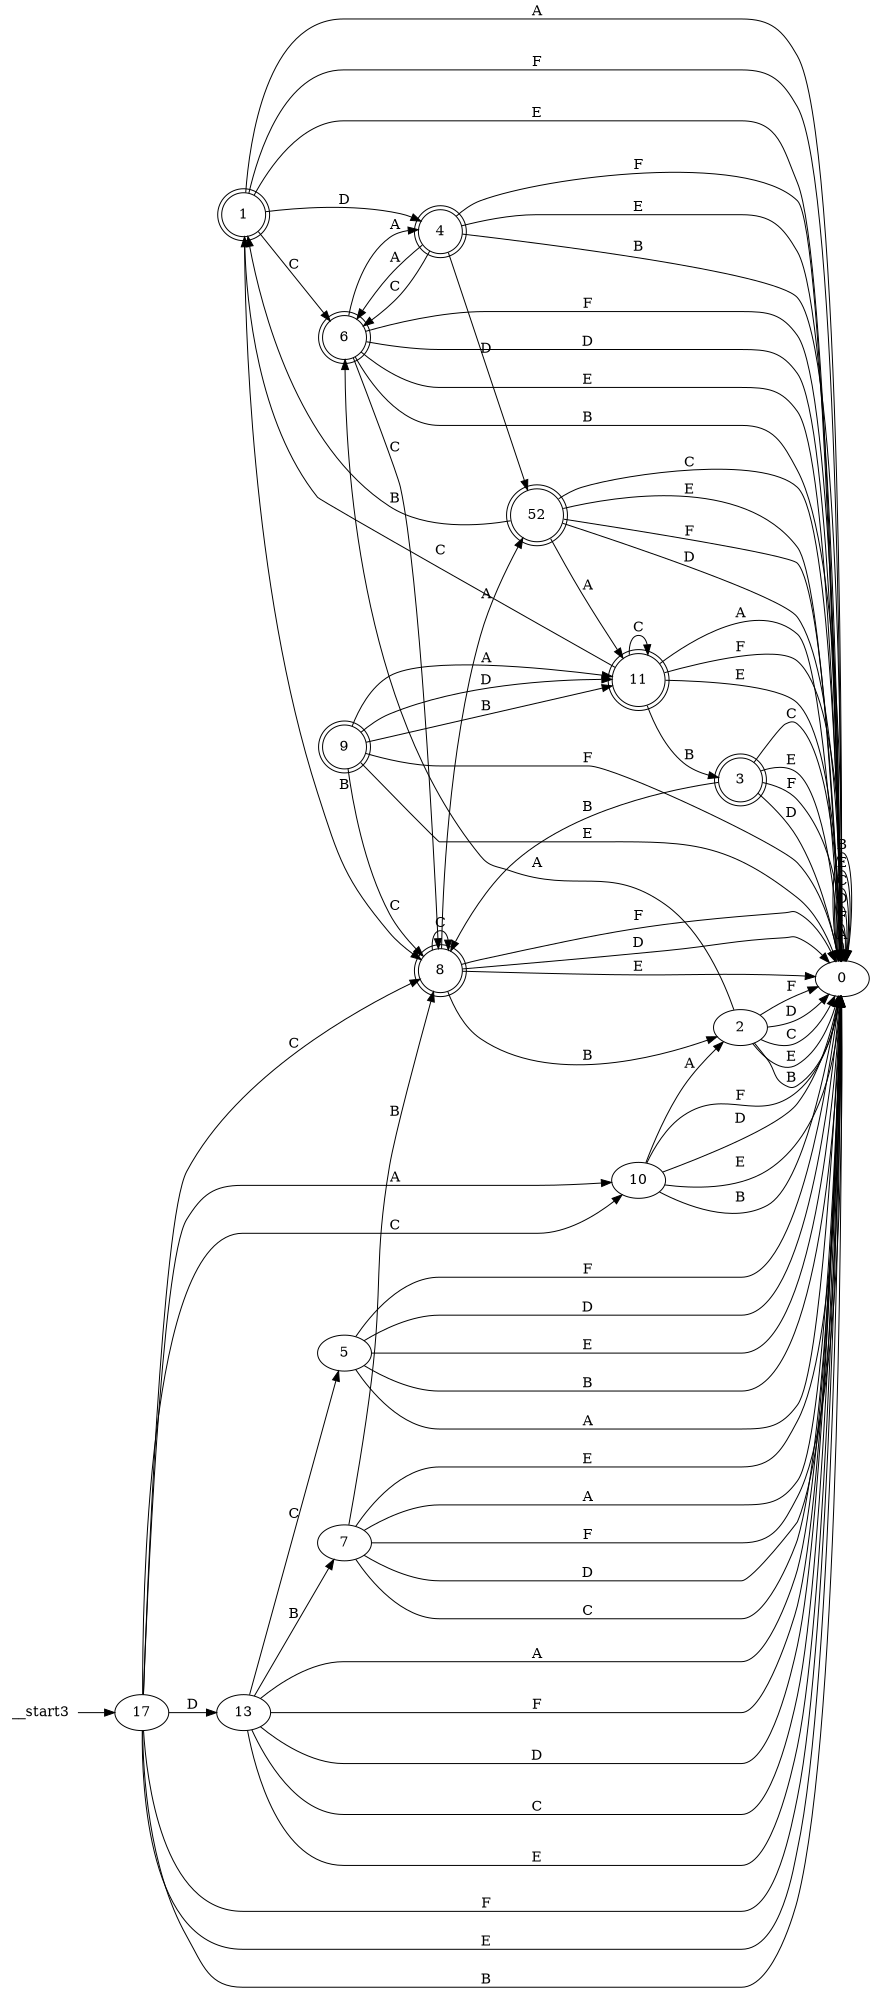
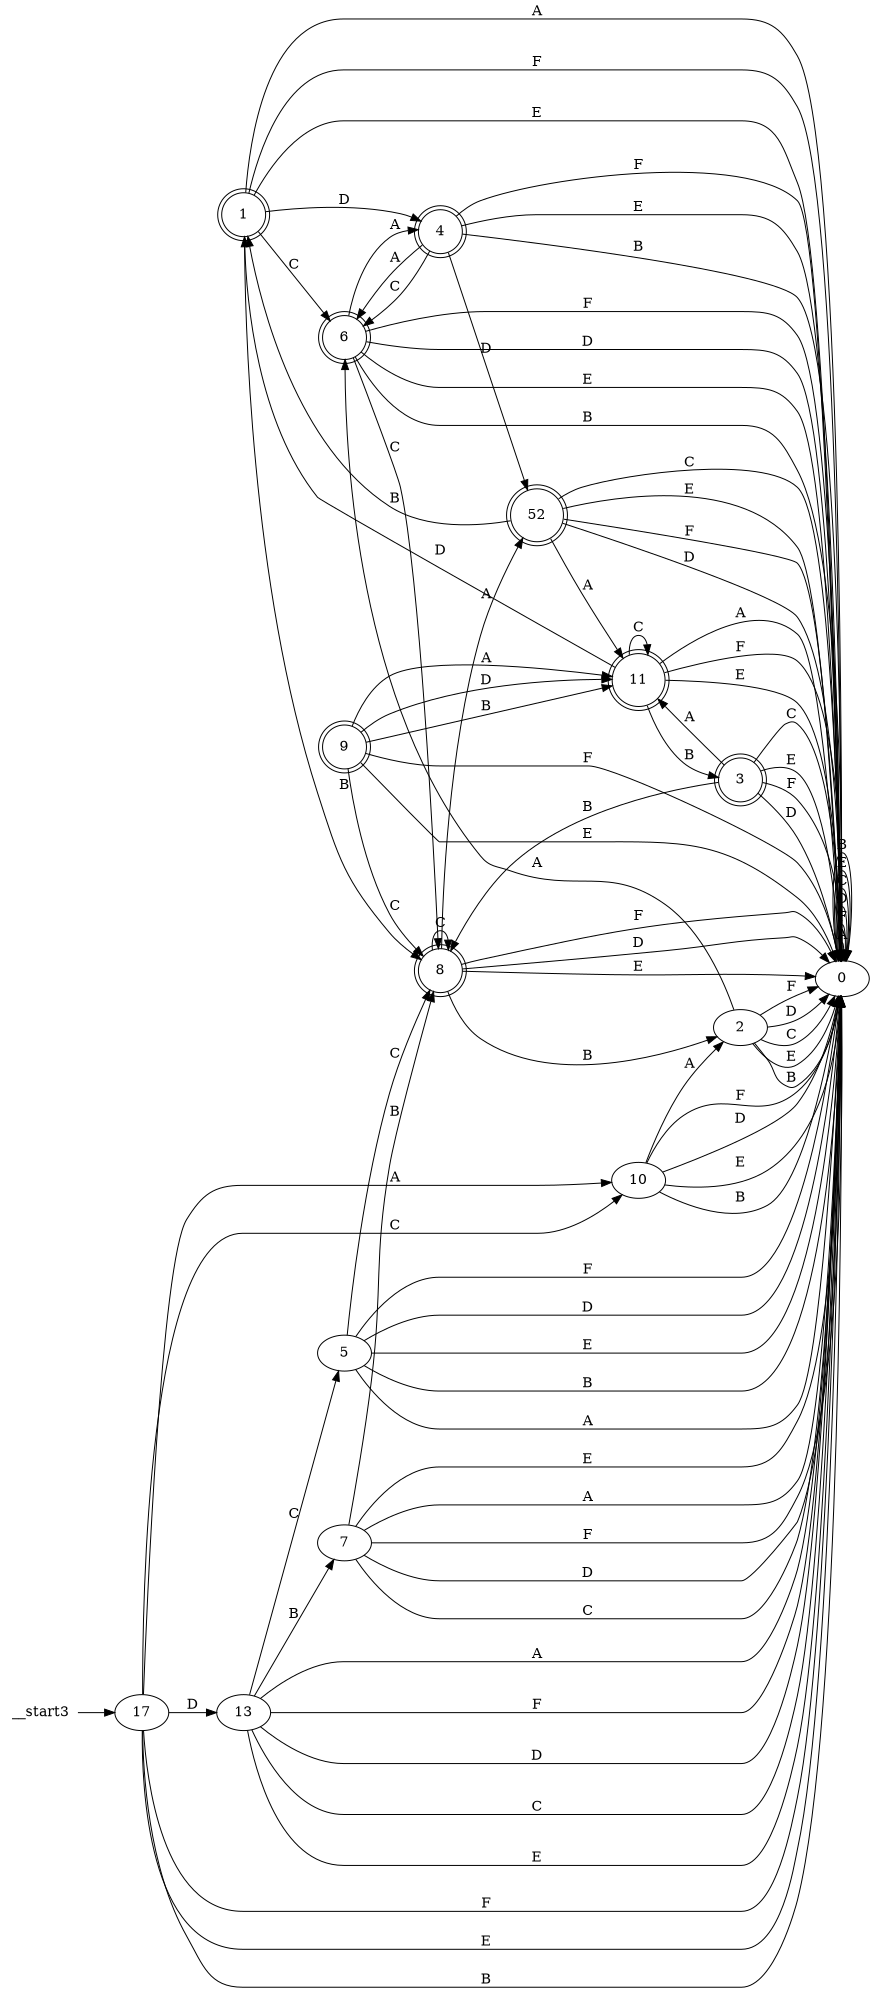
edge "11" -> "1": label "C" -> "D"
edge "3" -> "11": added, label "A"
edge "17" -> "8": now "5" -> "8"
